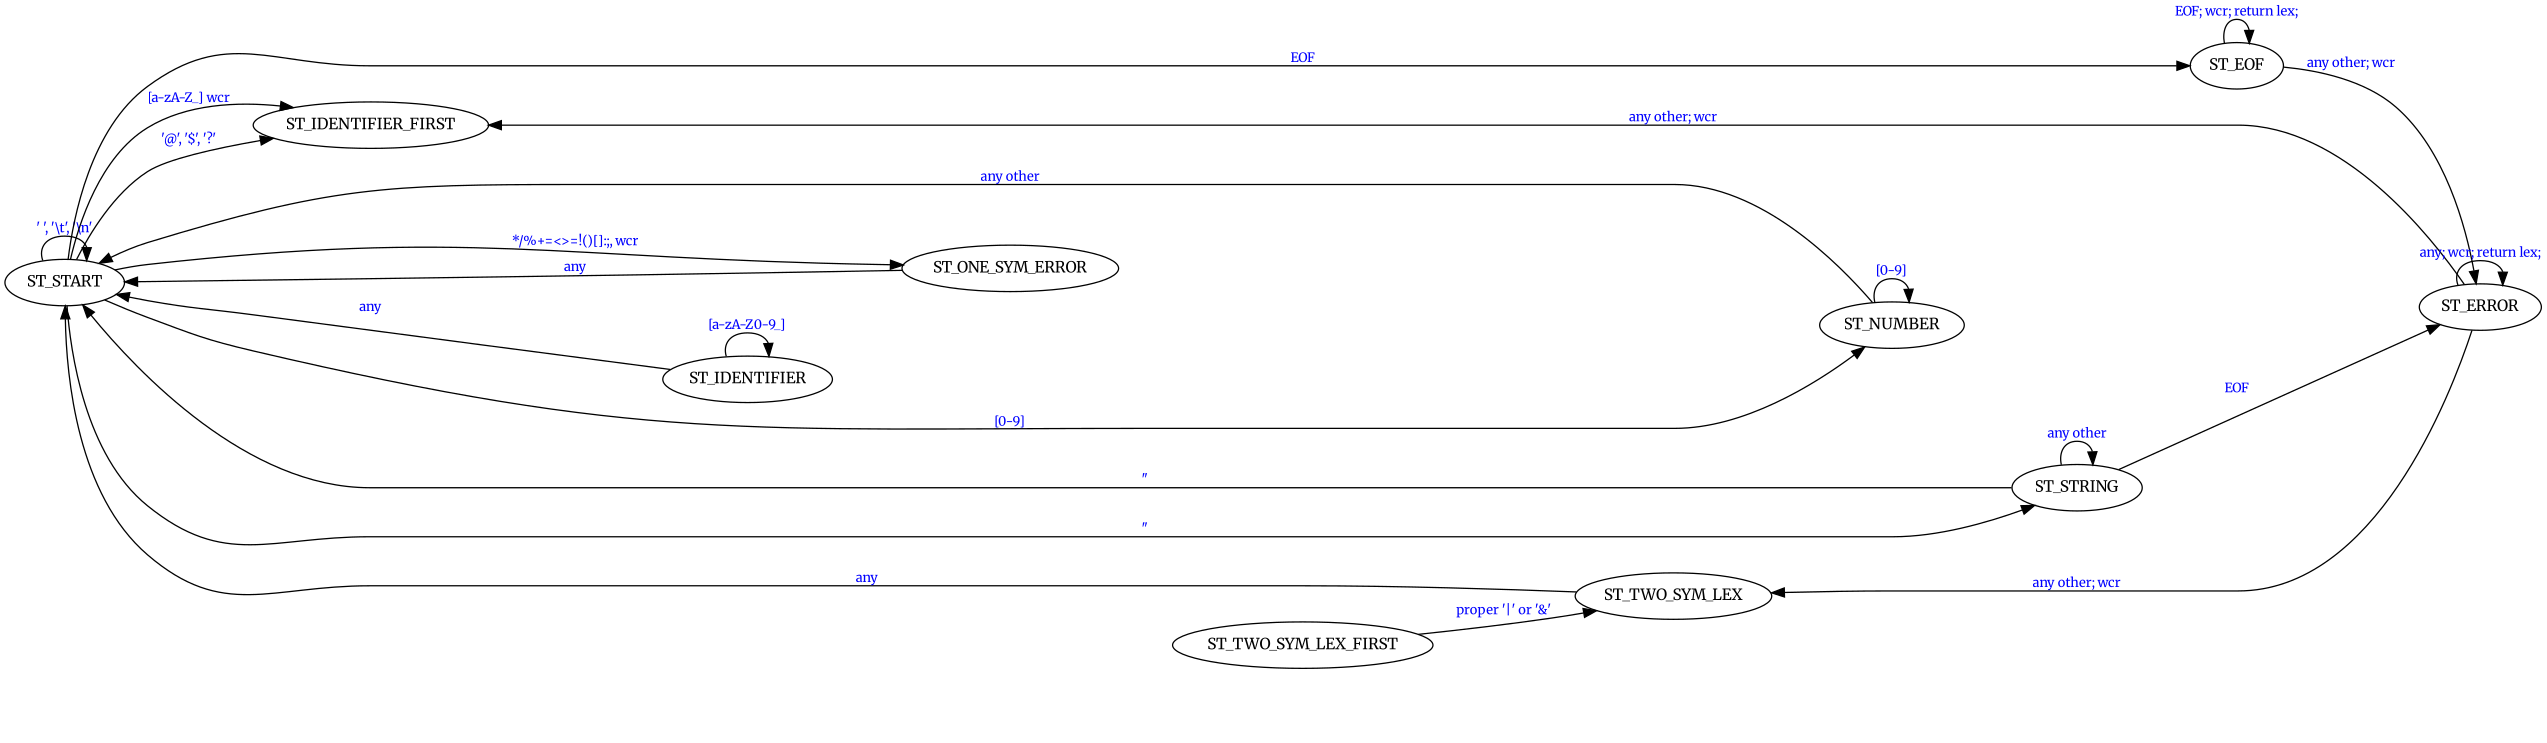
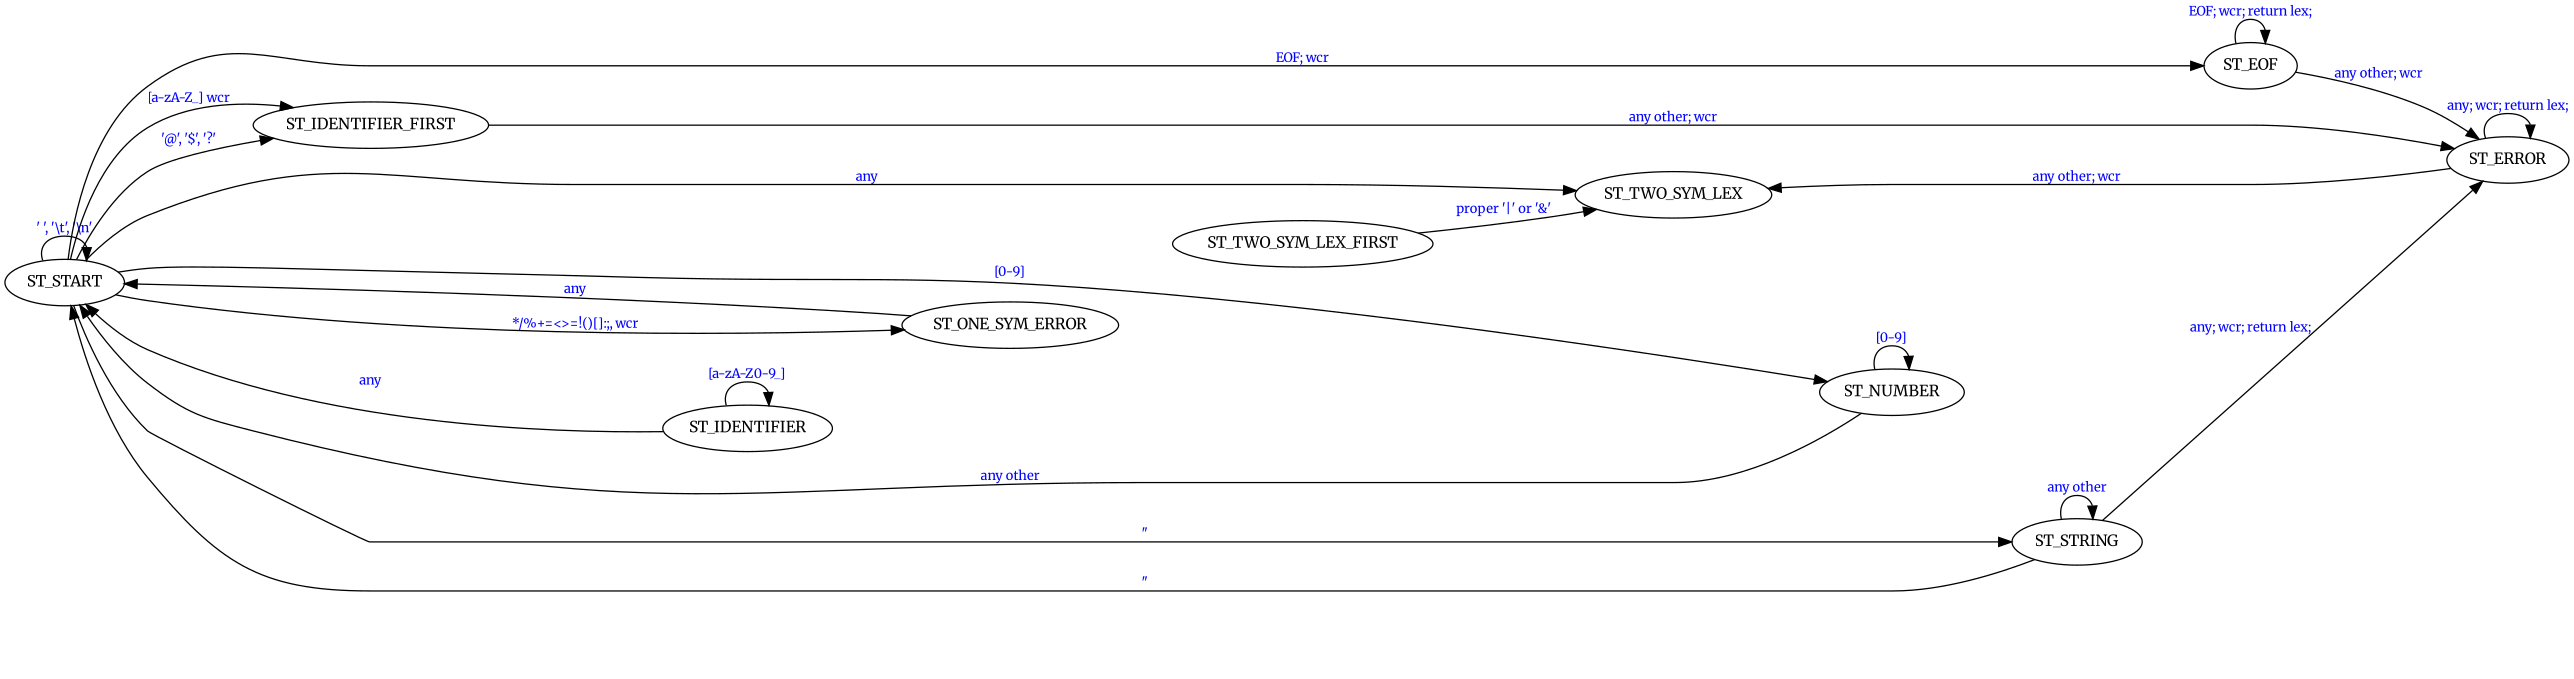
edge "ST_START" -> "ST_EOF": label "EOF" -> "EOF; wcr"
edge "ST_ERROR" -> "ST_IDENTIFIER_FIRST": reversed
edge "ST_STRING" -> "ST_ERROR": label "EOF" -> "any; wcr; return lex;"
edge "ST_TWO_SYM_LEX" -> "ST_START": reversed
